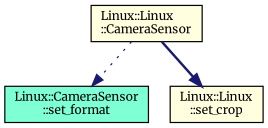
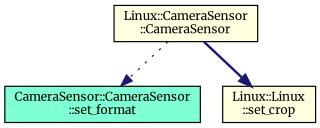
node "Linux::Linux ::CameraSensor": label "Linux::Linux ::CameraSensor" -> "Linux::CameraSensor ::CameraSensor"
node "Linux::CameraSensor ::set_format": label "Linux::CameraSensor ::set_format" -> "CameraSensor::CameraSensor ::set_format"
